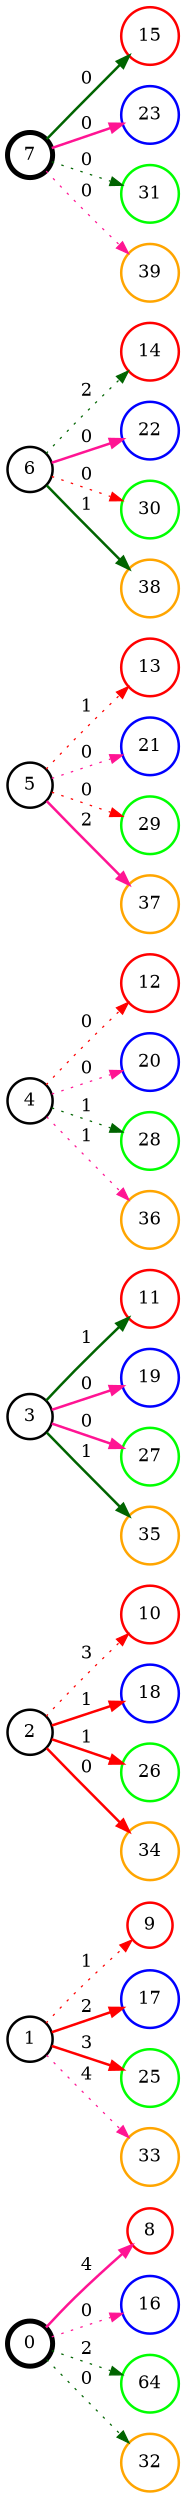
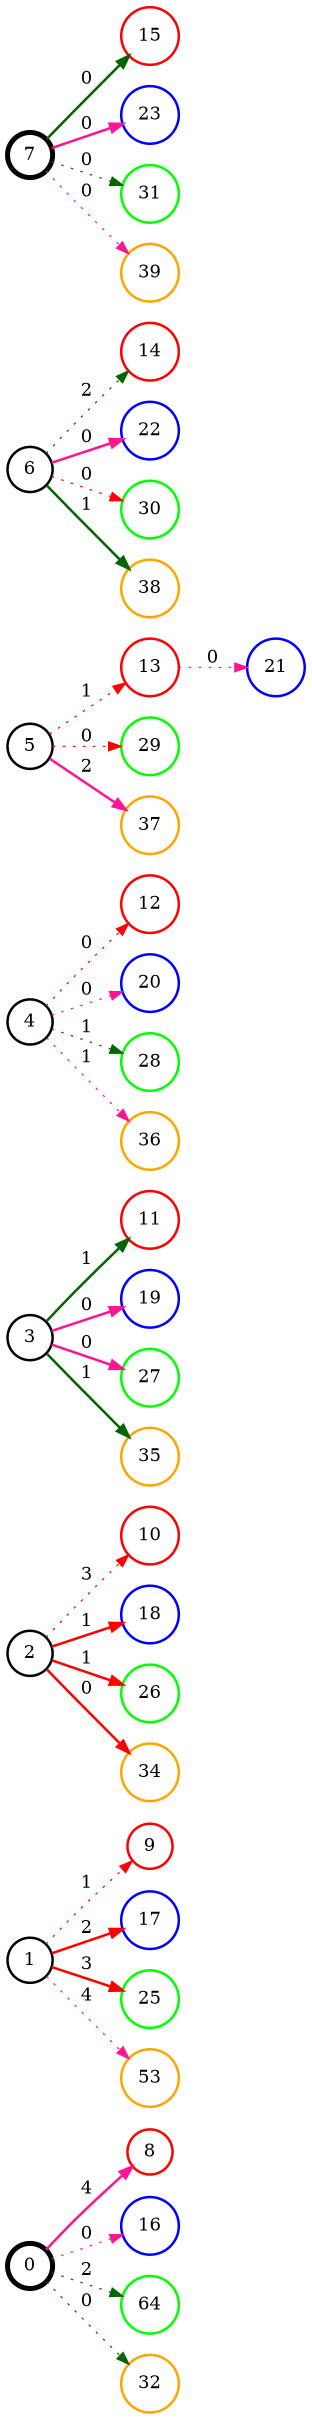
edge "5" -> "21": now "13" -> "21"
node "33": label "33" -> "53"
